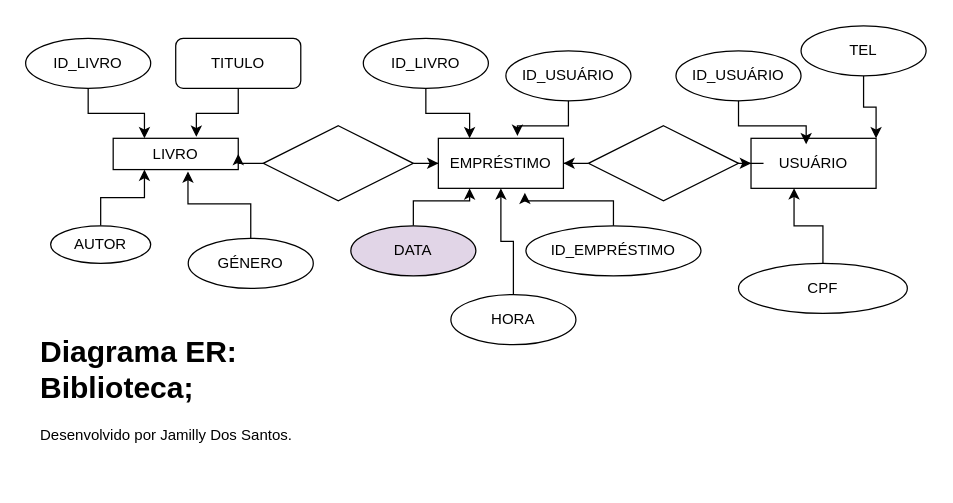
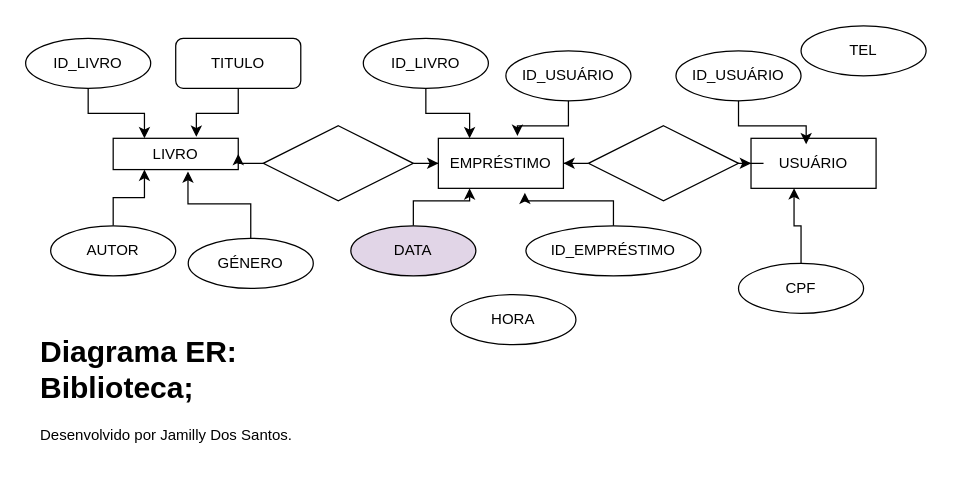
edge "TEL" -> "USUÁRIO": removed
edge "HORA" -> "EMPRÉSTIMO": removed
node "AUTOR": size 100x38 -> 125x50
node "CPF": size 169x50 -> 125x50
